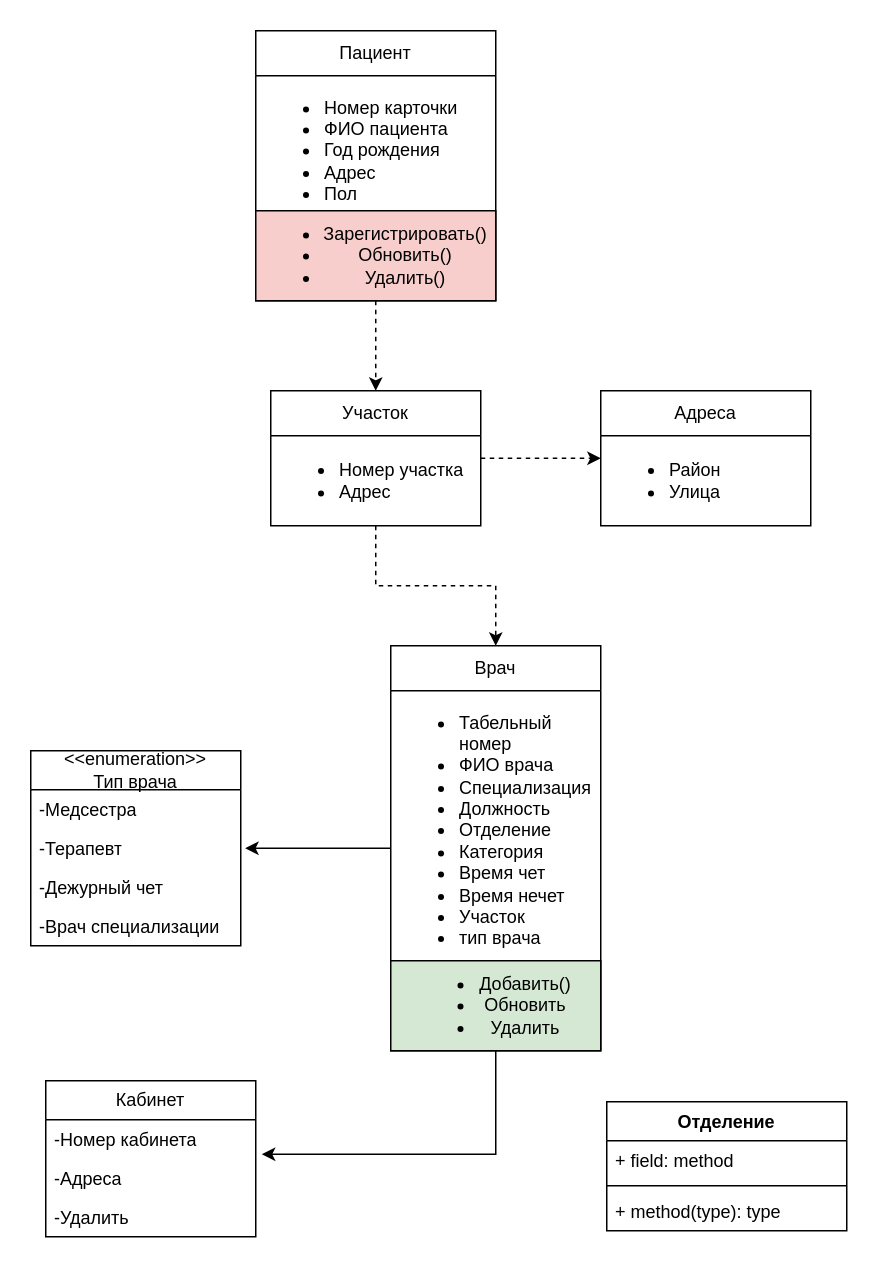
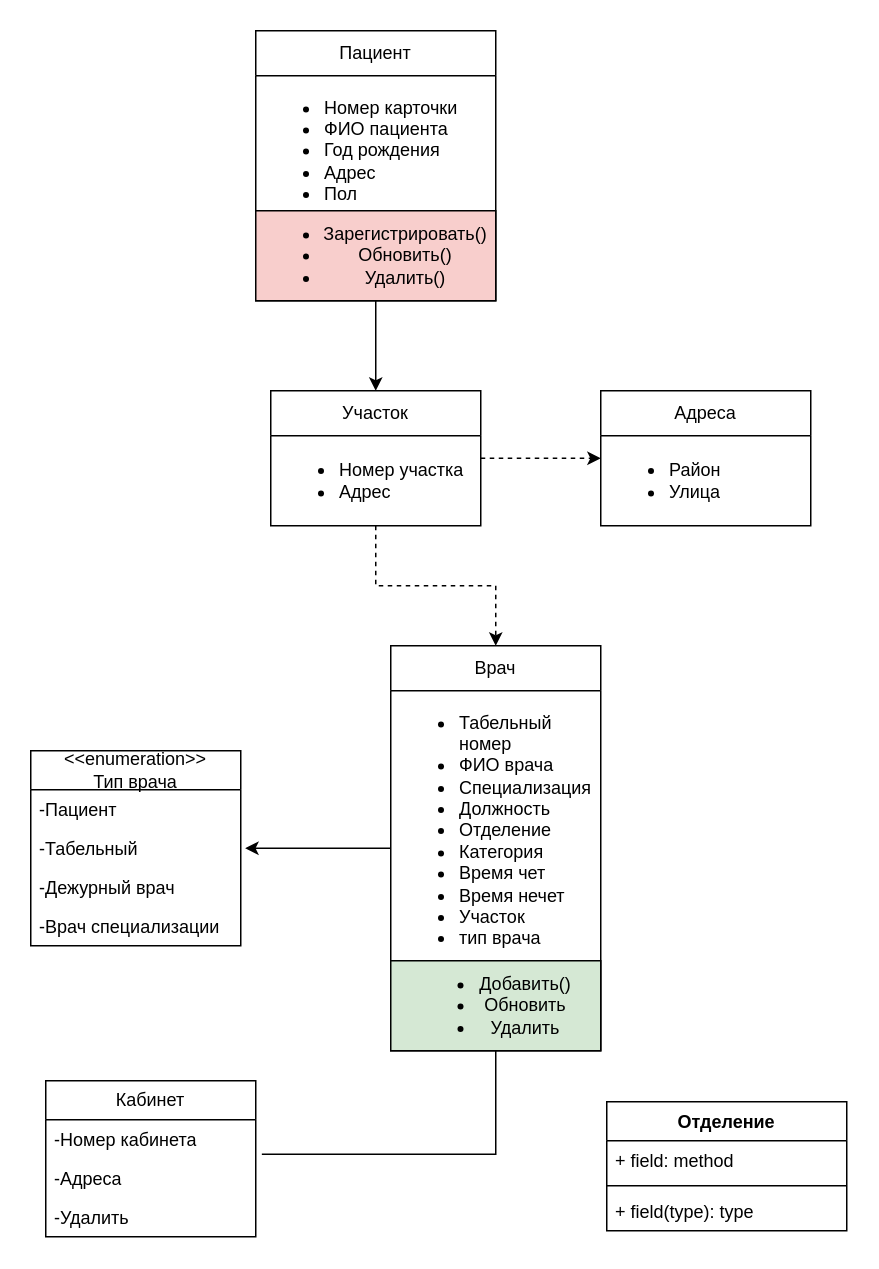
edge "Пациент" -> "Участок": style dashed -> solid
node "-Медсестра": label "-Медсестра" -> "-Пациент"
node "-Терапевт": label "-Терапевт" -> "-Табельный"
node "-Дежурный чет": label "-Дежурный чет" -> "-Дежурный врач"
edge "Добавить() Обновить Удалить" -> "-Номер кабинета": arrowhead classic -> none
node "+ method(type): type": label "+ method(type): type" -> "+ field(type): type"
